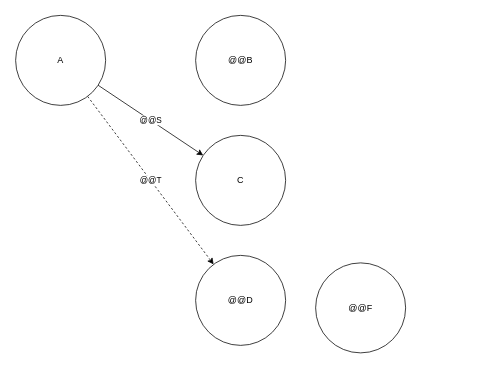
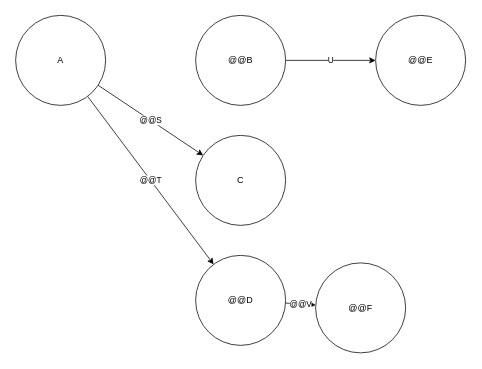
edge "@@B" -> "@@E": added, label "U"
node "@@E": added
edge "A" -> "@@D": style dashed -> solid
edge "@@D" -> "@@F": added, label "@@V"
